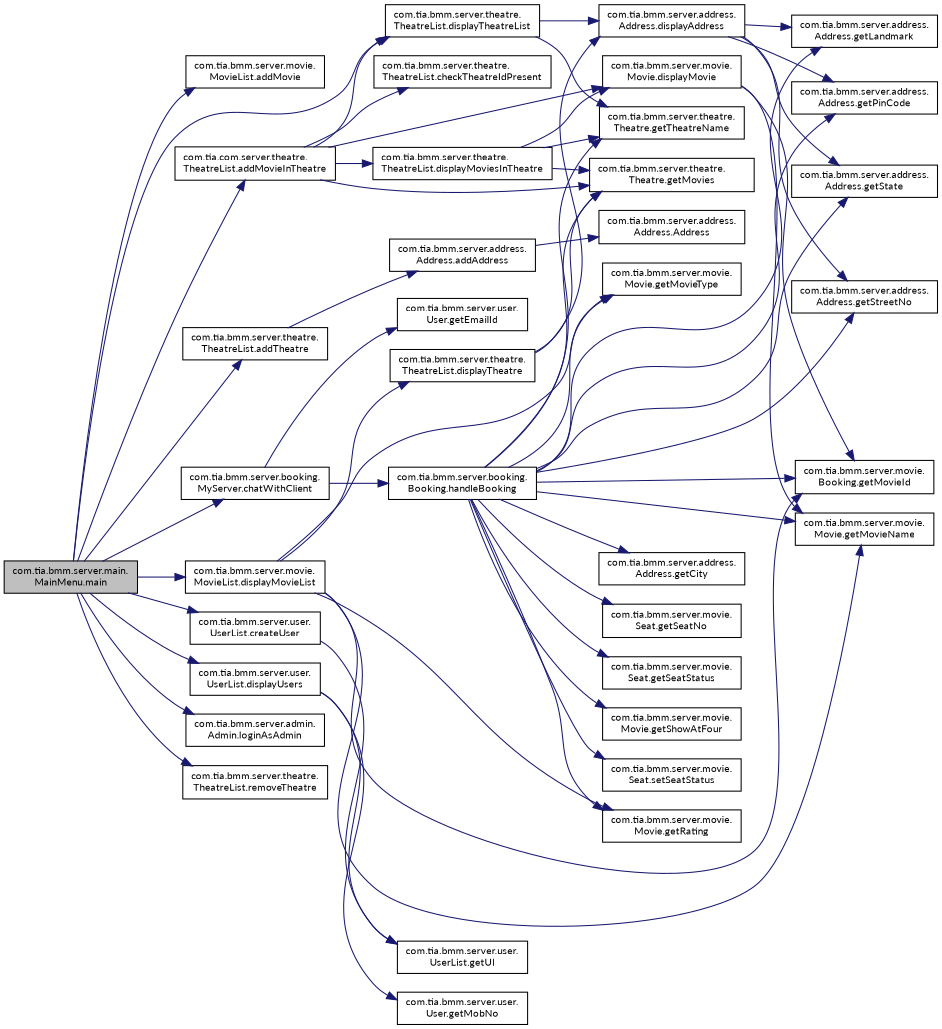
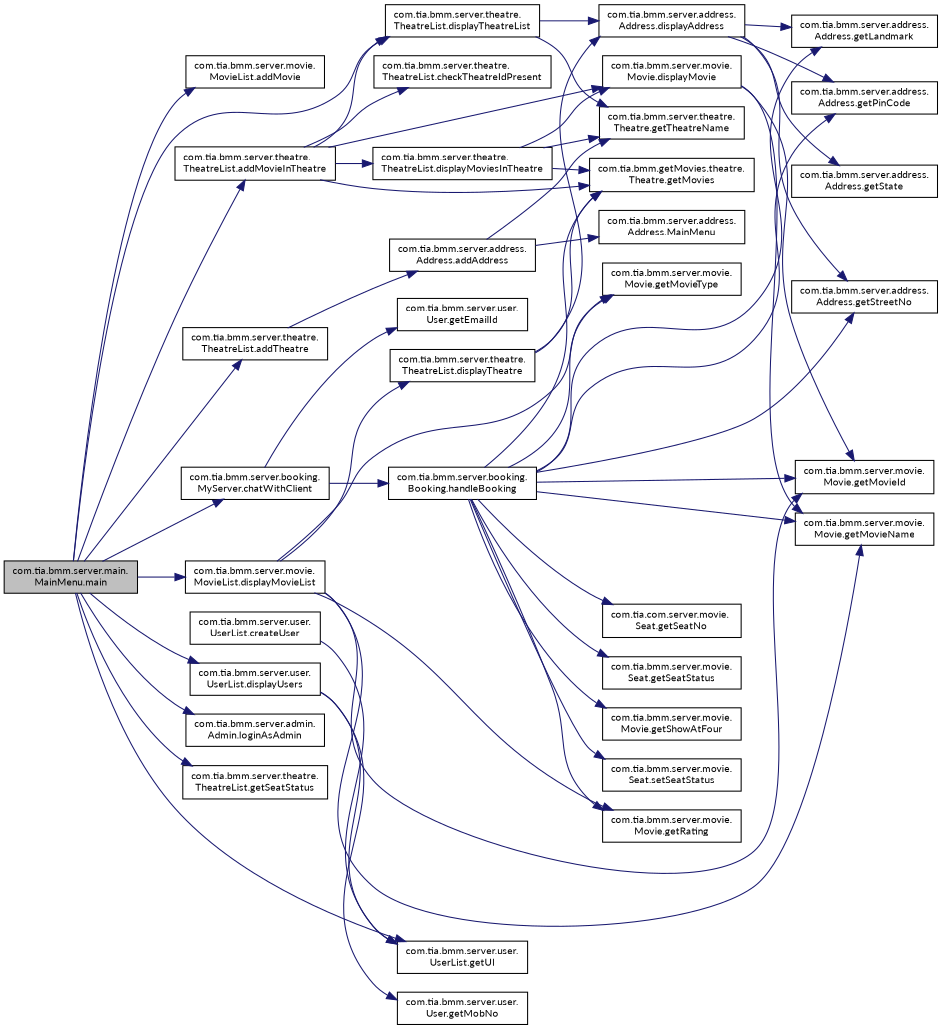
node "com.tia.com.server.theatre. TheatreList.addMovieInTheatre": label "com.tia.com.server.theatre. TheatreList.addMovieInTheatre" -> "com.tia.bmm.server.theatre. TheatreList.addMovieInTheatre"
node "com.tia.bmm.server.theatre. Theatre.getMovies": label "com.tia.bmm.server.theatre. Theatre.getMovies" -> "com.tia.bmm.getMovies.theatre. Theatre.getMovies"
node "com.tia.bmm.server.address. Address.Address": label "com.tia.bmm.server.address. Address.Address" -> "com.tia.bmm.server.address. Address.MainMenu"
edge "com.tia.bmm.server.booking. Booking.handleBooking" -> "com.tia.bmm.server.theatre. Theatre.getTheatreName": now "com.tia.bmm.server.address. Address.addAddress" -> "com.tia.bmm.server.theatre. Theatre.getTheatreName"
edge "com.tia.bmm.server.booking. Booking.handleBooking" -> "com.tia.bmm.server.address. Address.getState": removed
node "com.tia.bmm.server.movie. Booking.getMovieId": label "com.tia.bmm.server.movie. Booking.getMovieId" -> "com.tia.bmm.server.movie. Movie.getMovieId"
node "com.tia.bmm.server.address. Address.getCity": removed
edge "com.tia.bmm.server.main. MainMenu.main" -> "com.tia.bmm.server.user. UserList.createUser": now "com.tia.bmm.server.main. MainMenu.main" -> "com.tia.bmm.server.user. UserList.getUl"
node "com.tia.bmm.server.movie. Seat.getSeatNo": label "com.tia.bmm.server.movie. Seat.getSeatNo" -> "com.tia.com.server.movie. Seat.getSeatNo"
node "com.tia.bmm.server.theatre. TheatreList.removeTheatre": label "com.tia.bmm.server.theatre. TheatreList.removeTheatre" -> "com.tia.bmm.server.theatre. TheatreList.getSeatStatus"
